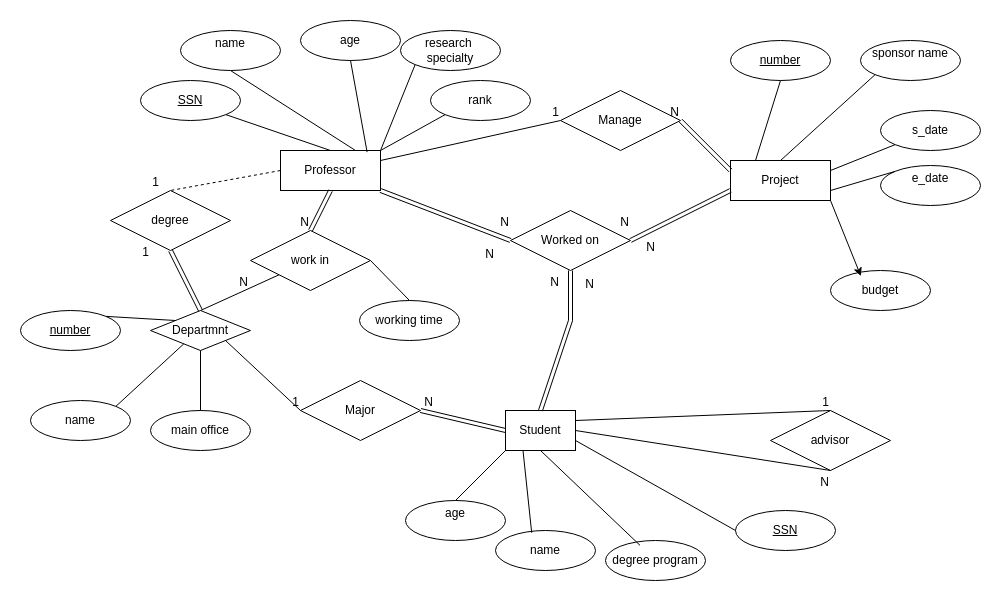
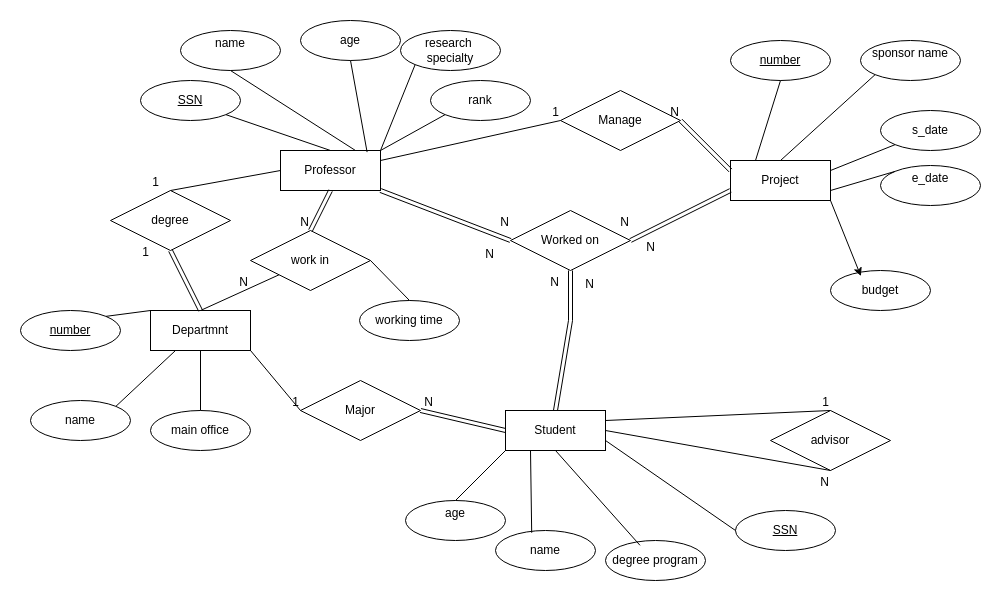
edge "Professor" -- "degree": style dashed -> solid
node "Departmnt": shape diamond -> rectangle
node "Student": size 70x40 -> 100x40
